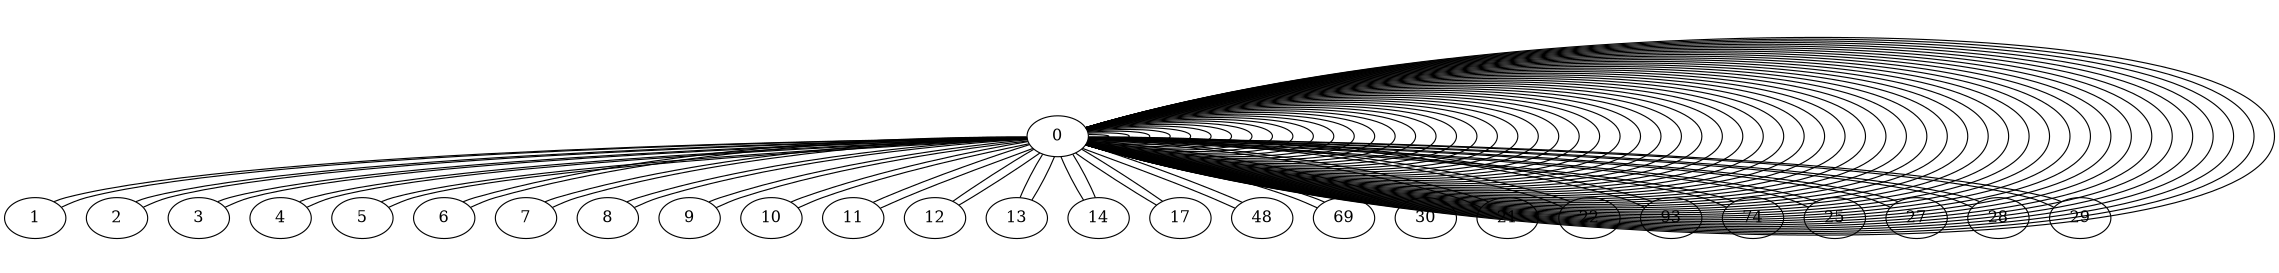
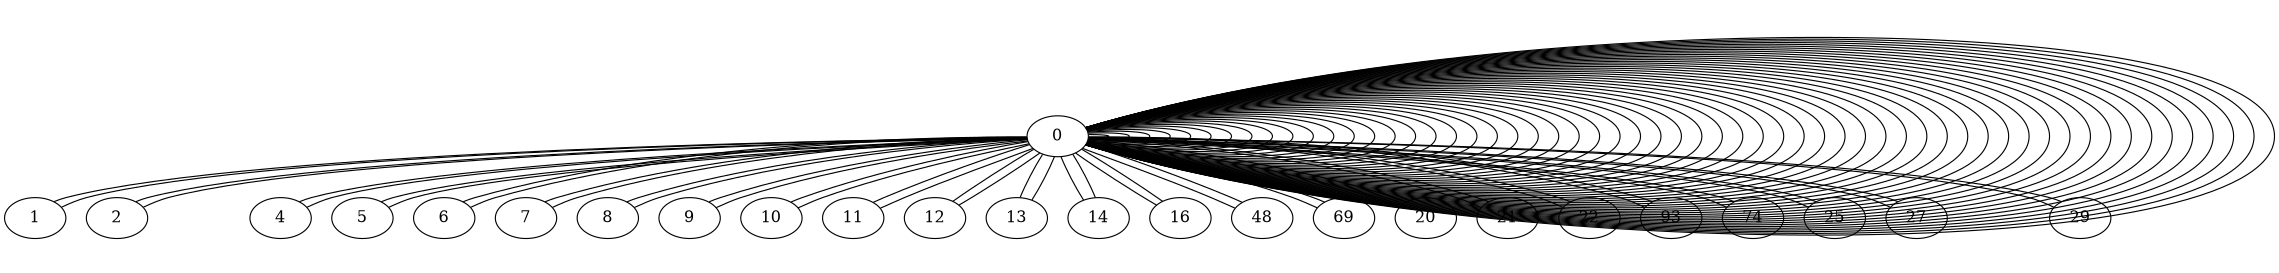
node "3": removed
node "17": label "17" -> "16"
node "30": label "30" -> "20"
node "28": removed
